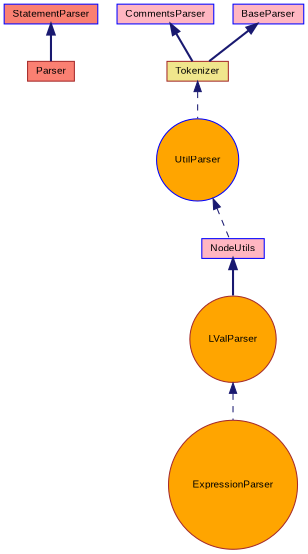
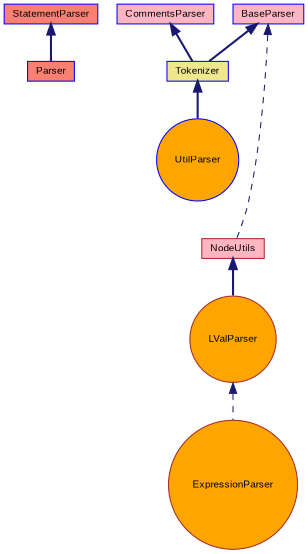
node "Parser": color brown -> blue
node "Tokenizer": color brown -> blue
edge "UtilParser" -> "Tokenizer": style dashed -> bold
edge "NodeUtils" -> "UtilParser": now "NodeUtils" -> "BaseParser"
node "NodeUtils": color blue -> brown
